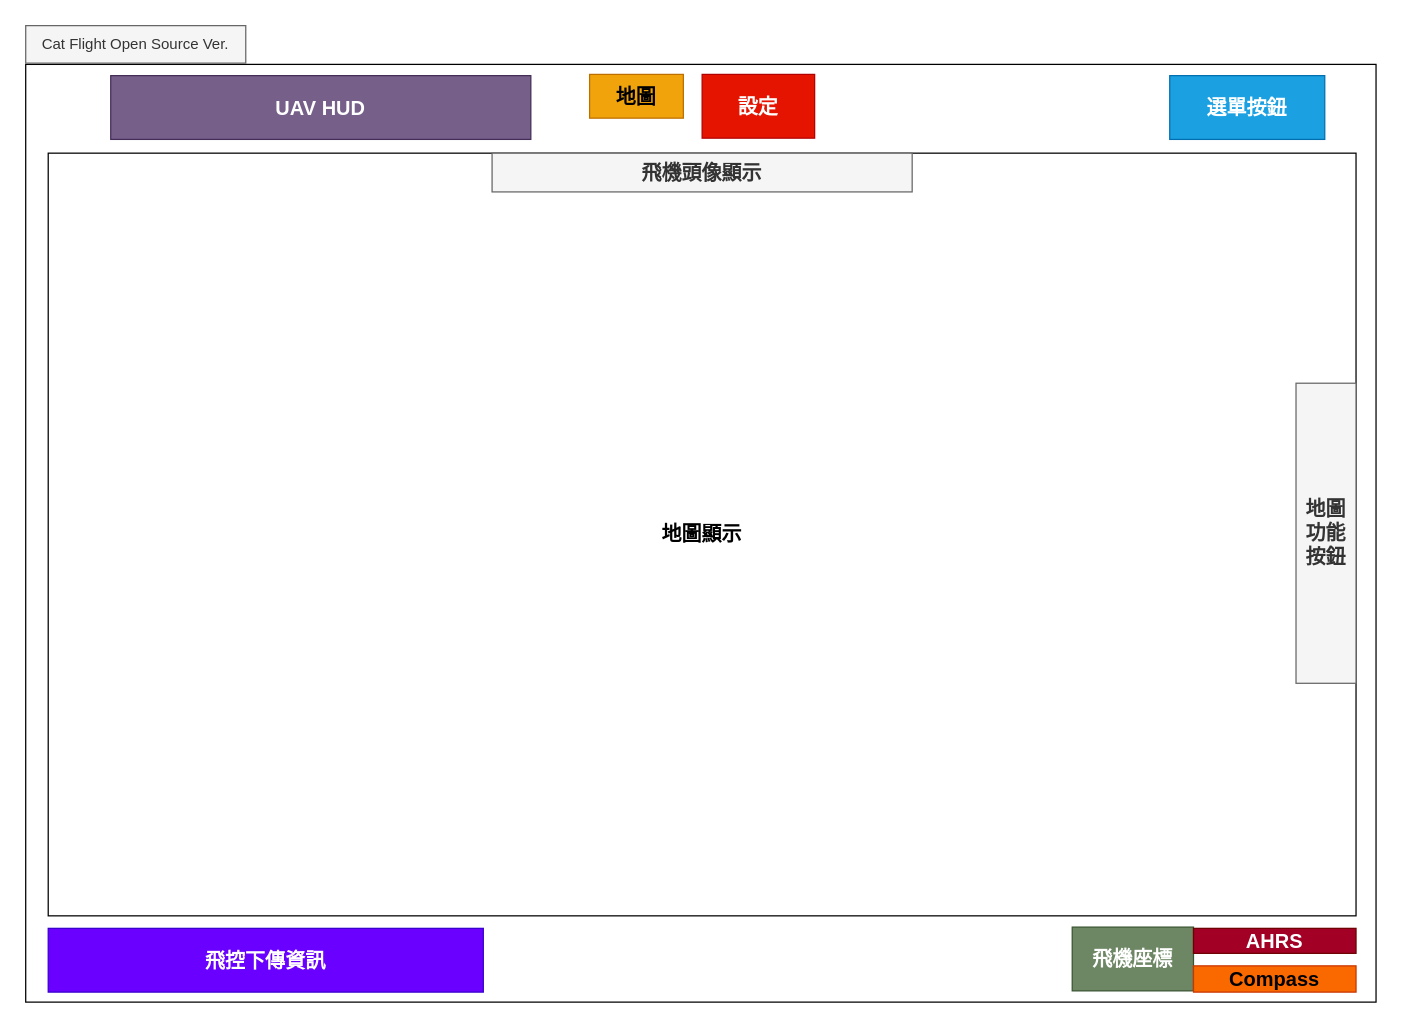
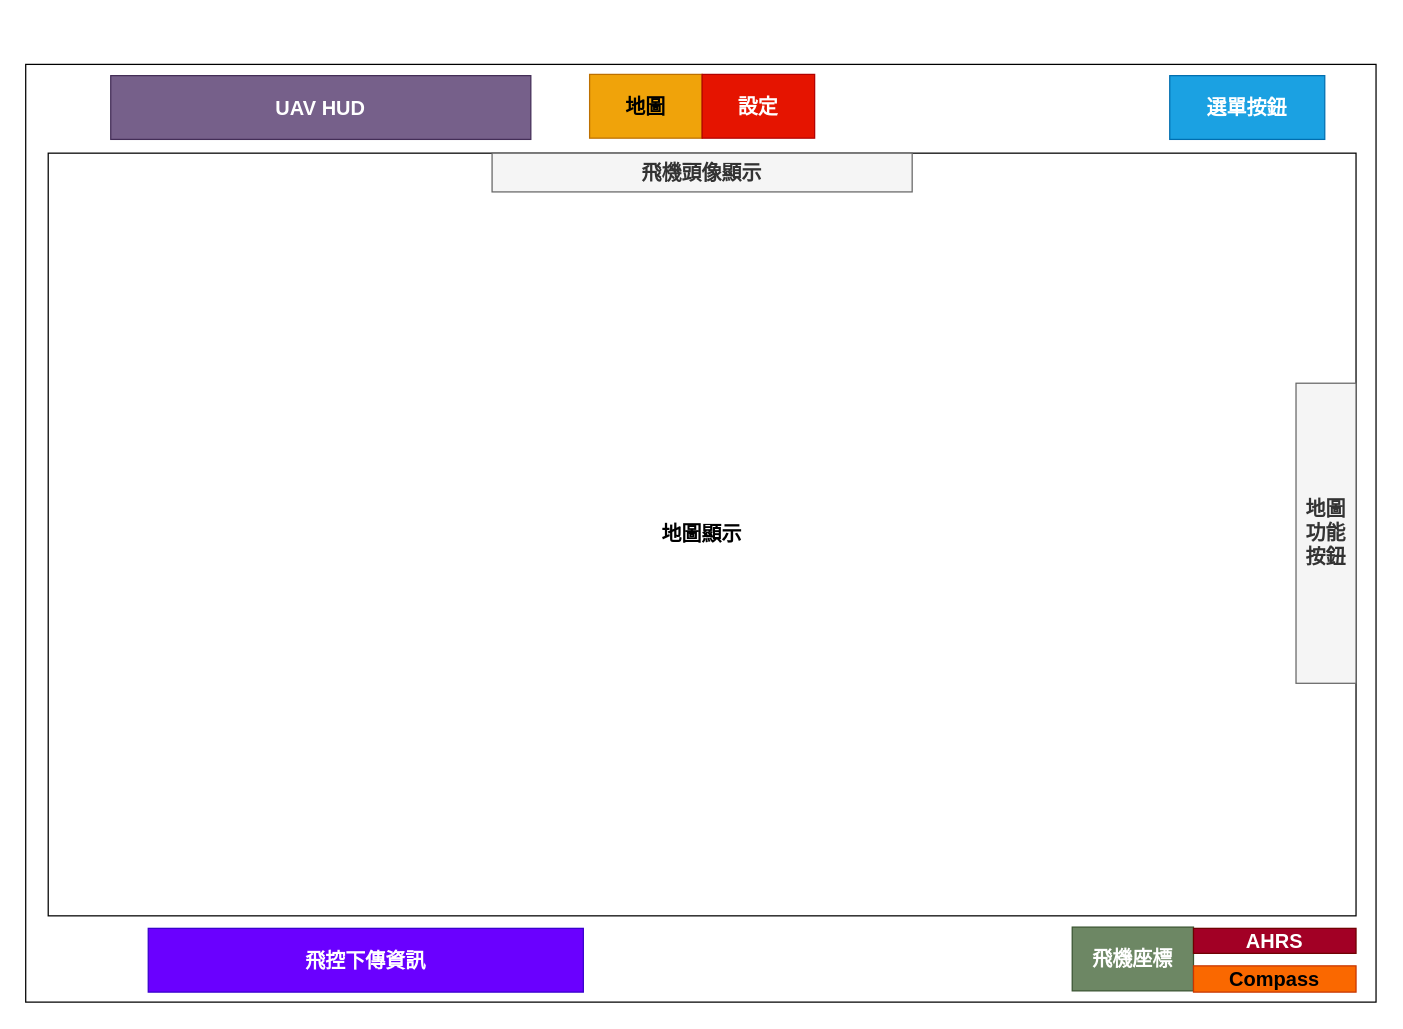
node "Cat Flight Open Source Ver.": removed
node "地圖": size 94x44 -> 113x64
node "飛控下傳資訊": moved (266, 960) -> (366, 960)
